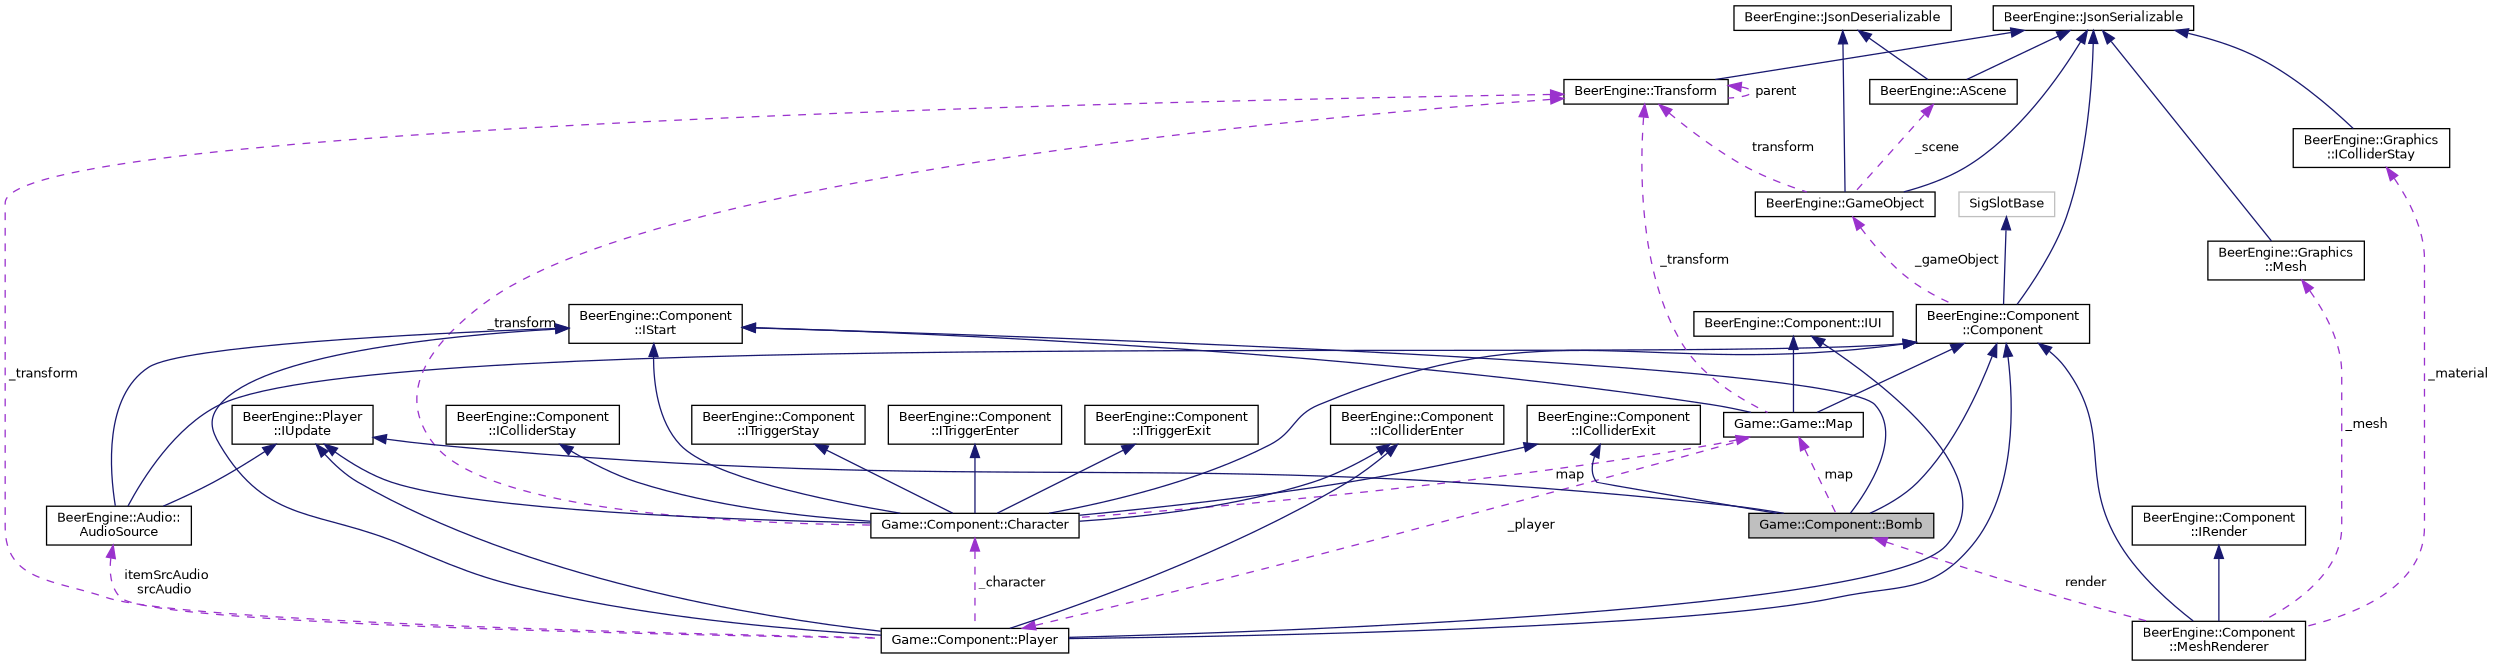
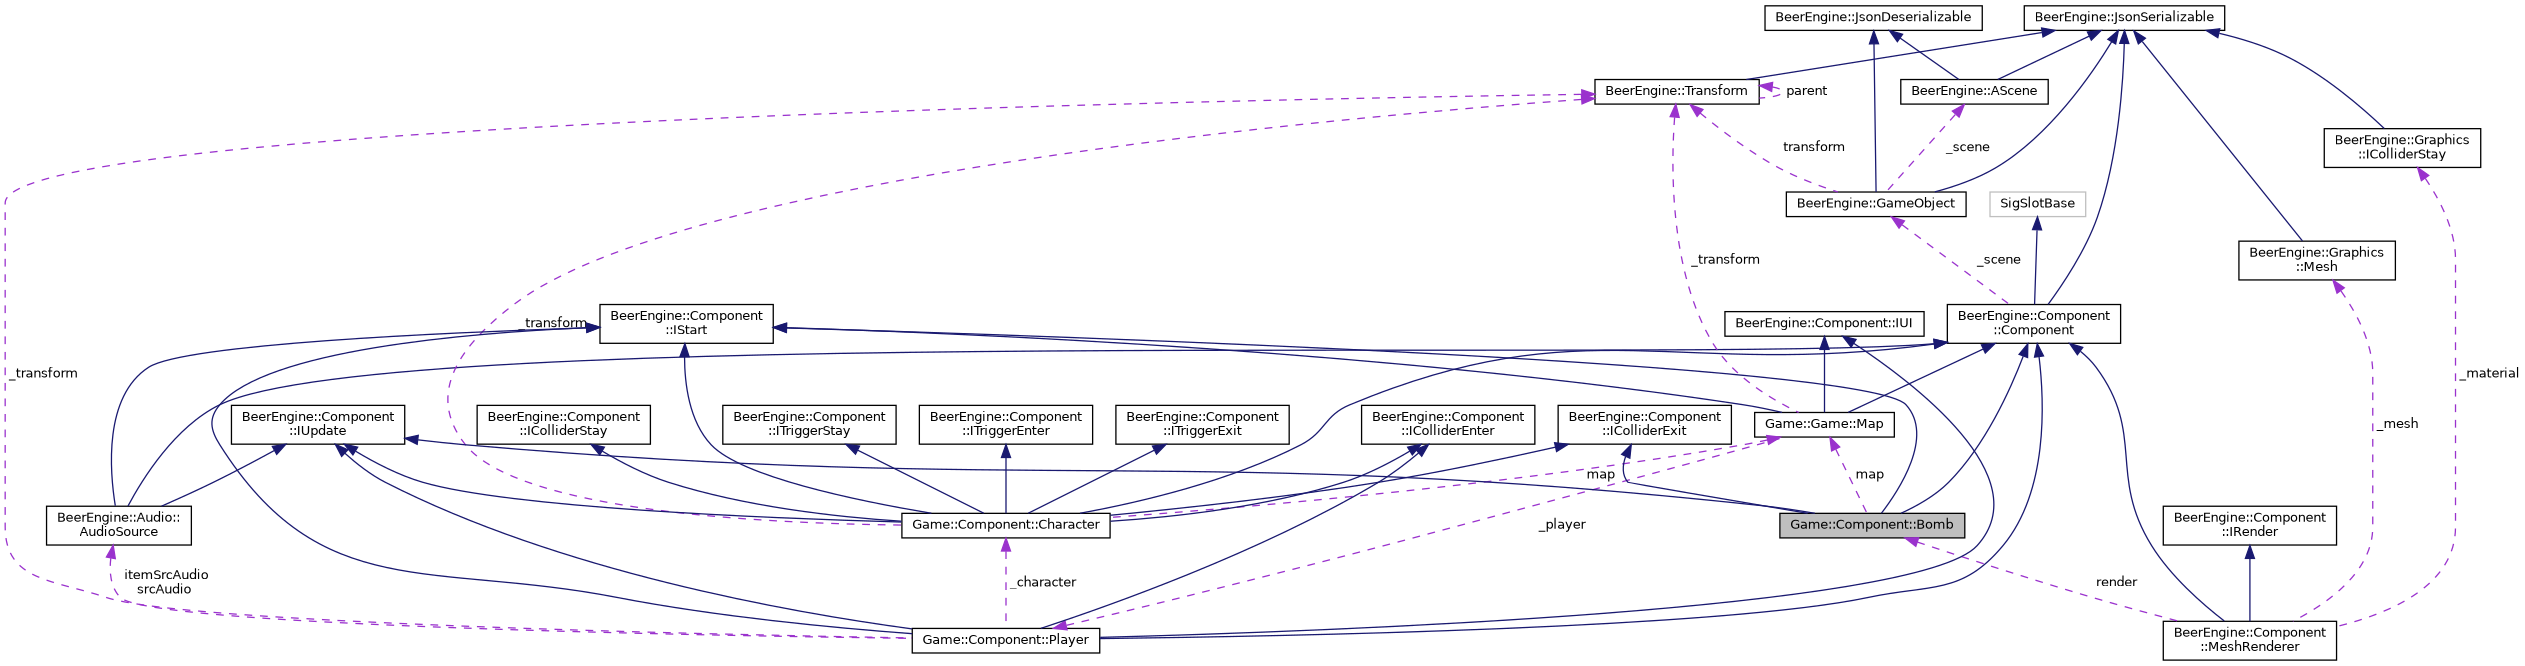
edge "BeerEngine::Component ::Component" -> "BeerEngine::GameObject": label " _gameObject" -> " _scene"
node "BeerEngine::Player ::IUpdate": label "BeerEngine::Player ::IUpdate" -> "BeerEngine::Component ::IUpdate"
